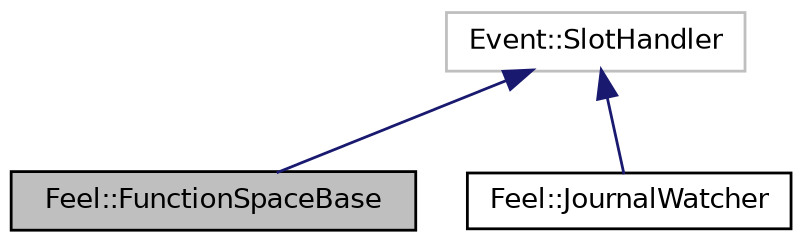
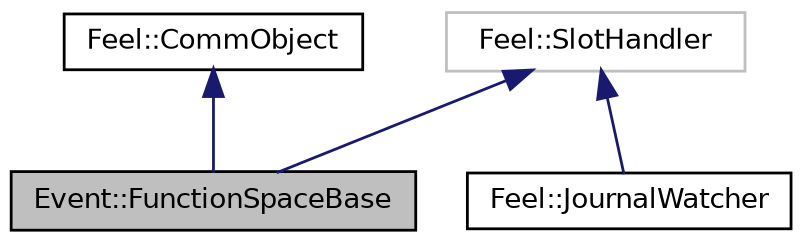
node "Feel::CommObject": added
node "Event::SlotHandler": label "Event::SlotHandler" -> "Feel::SlotHandler"
node "Feel::FunctionSpaceBase": label "Feel::FunctionSpaceBase" -> "Event::FunctionSpaceBase"
